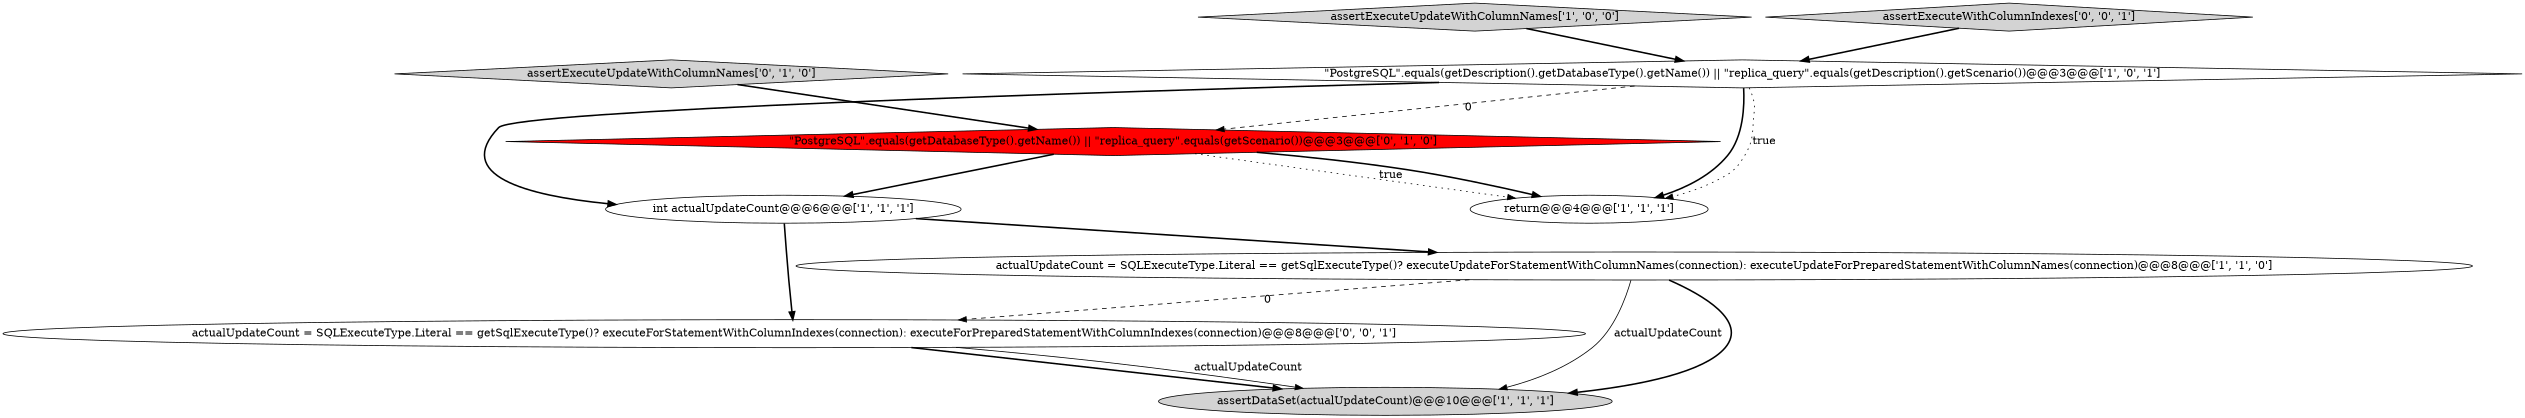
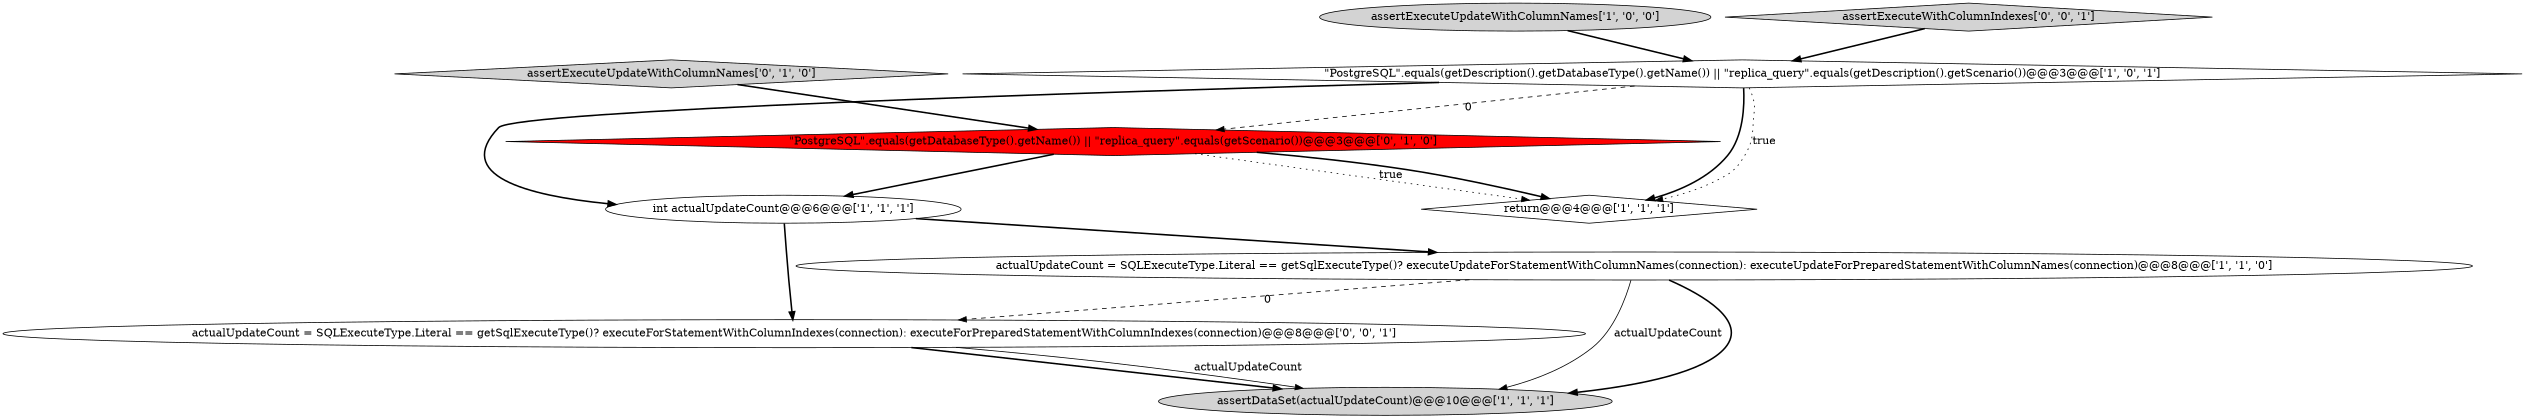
node "assertExecuteUpdateWithColumnNames['1', '0', '0']": shape diamond -> ellipse
node "return@@@4@@@['1', '1', '1']": shape ellipse -> diamond
